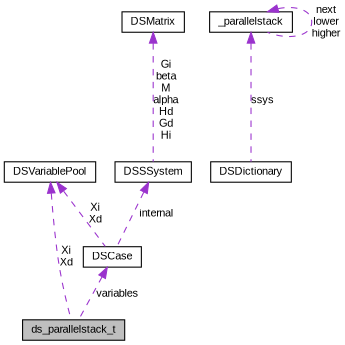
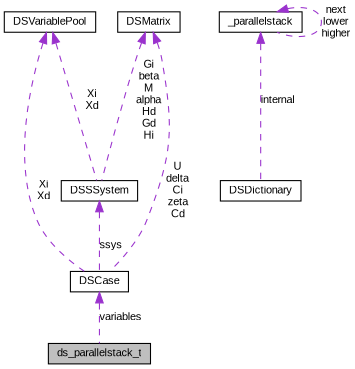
edge "DSDictionary" -> "_parallelstack": label "ssys" -> "internal"
edge "DSCase" -> "DSMatrix": added, label "U delta Ci zeta Cd"
edge "DSCase" -> "DSSSystem": label "internal" -> "ssys"
edge "ds_parallelstack_t" -> "DSVariablePool": now "DSSSystem" -> "DSVariablePool"
